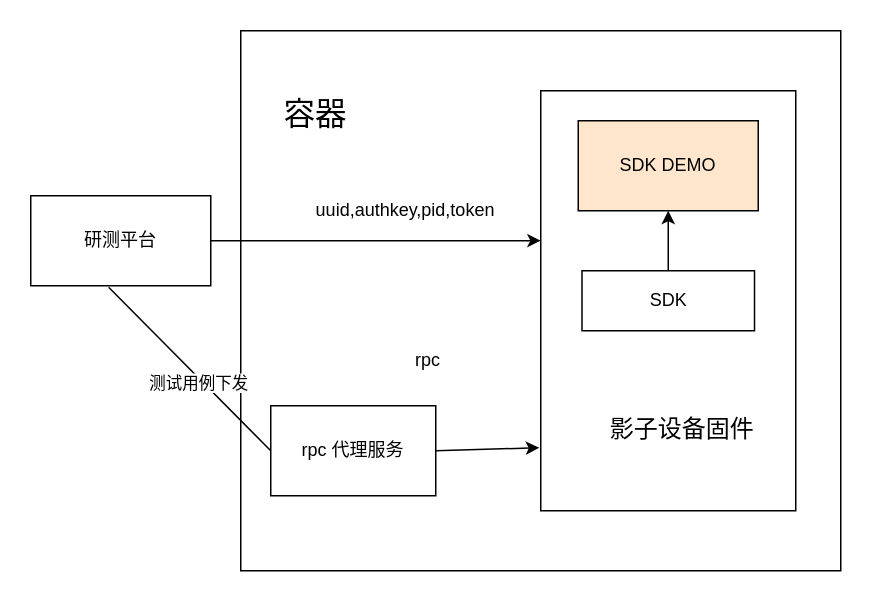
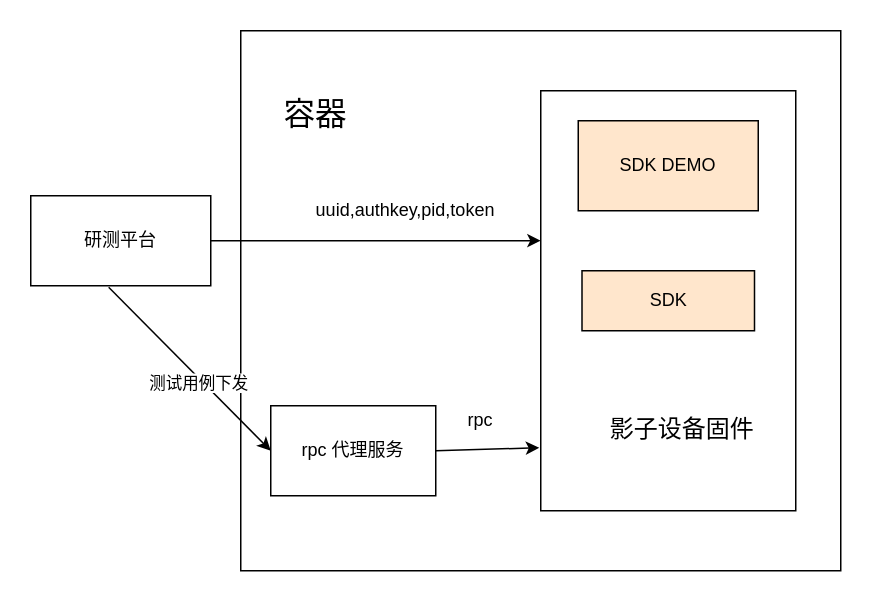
edge "SDK" -> "SDK DEMO": removed
node "SDK": fillcolor #ffffff -> #ffe6cc
node "rpc": moved (428, 361) -> (481, 421)
edge "研测平台" -- "rpc 代理服务": arrowhead none -> classic
